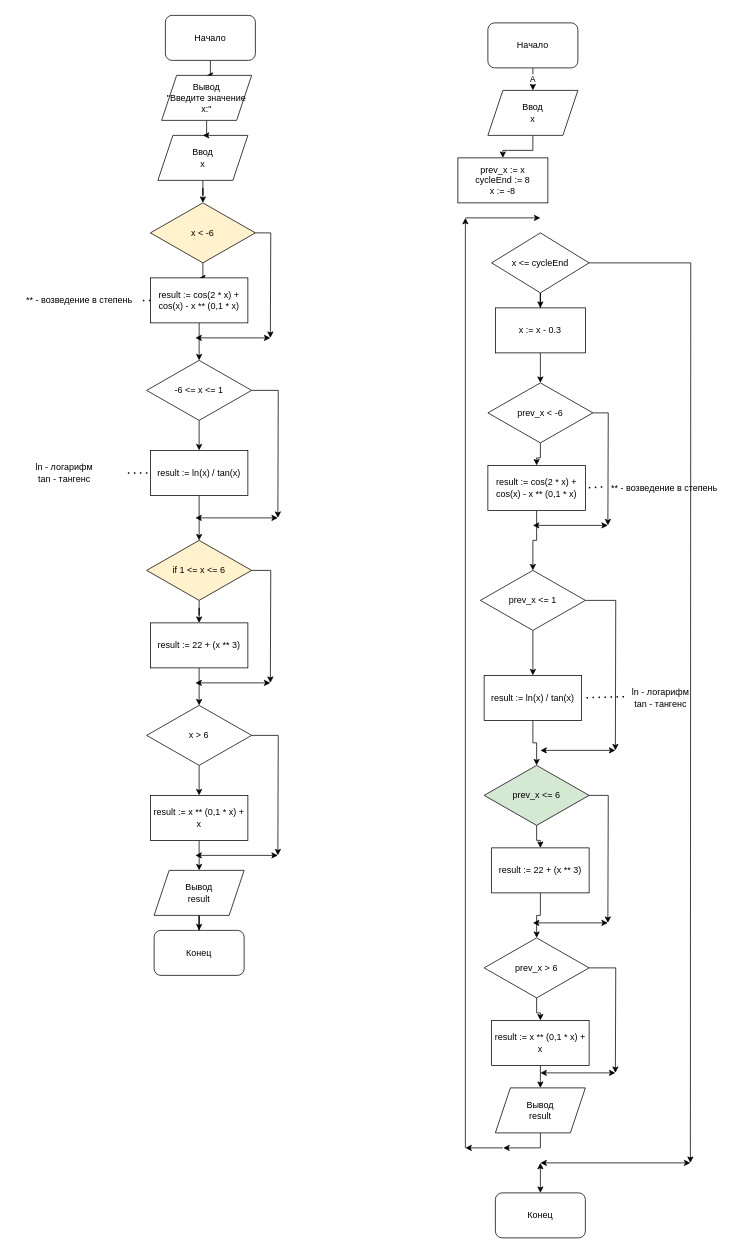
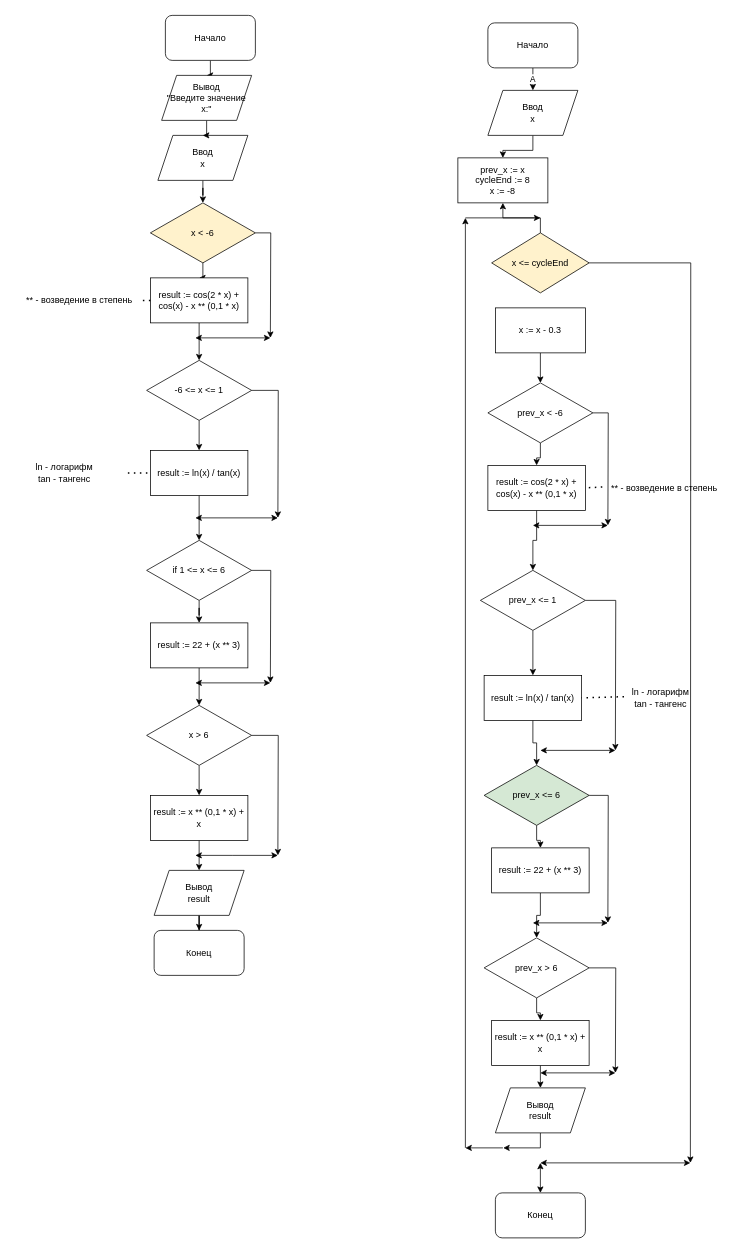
node "x <= cycleEnd": fillcolor #ffffff -> #fff2cc
edge "x <= cycleEnd" -> "x := x - 0.3": now "x <= cycleEnd" -> "prev_x := x cycleEnd := 8 x := -8"
node "if 1 <= x <= 6": fillcolor #fff2cc -> #ffffff
